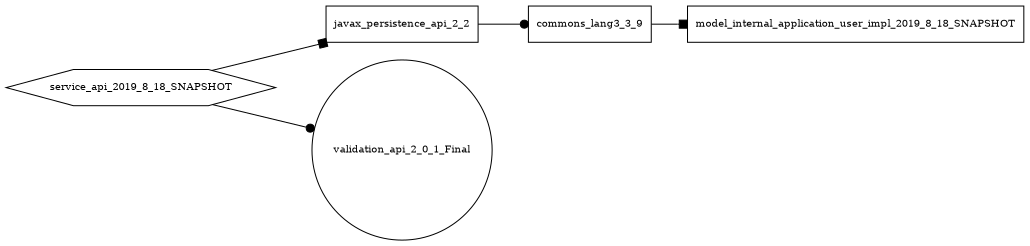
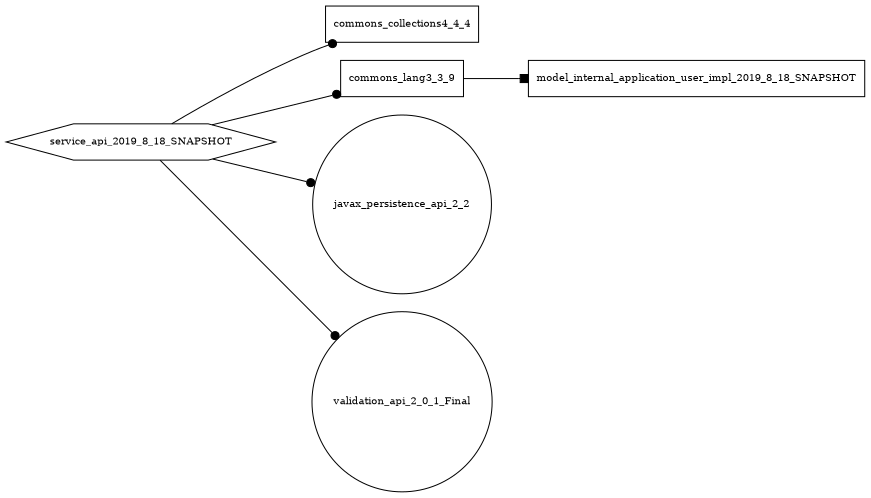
node "commons_collections4_4_4": added
node "javax_persistence_api_2_2": shape box -> circle
edge "javax_persistence_api_2_2" -> "commons_lang3_3_9": now "service_api_2019_8_18_SNAPSHOT" -> "commons_lang3_3_9"
edge "service_api_2019_8_18_SNAPSHOT" -> "javax_persistence_api_2_2": arrowhead box -> dot
